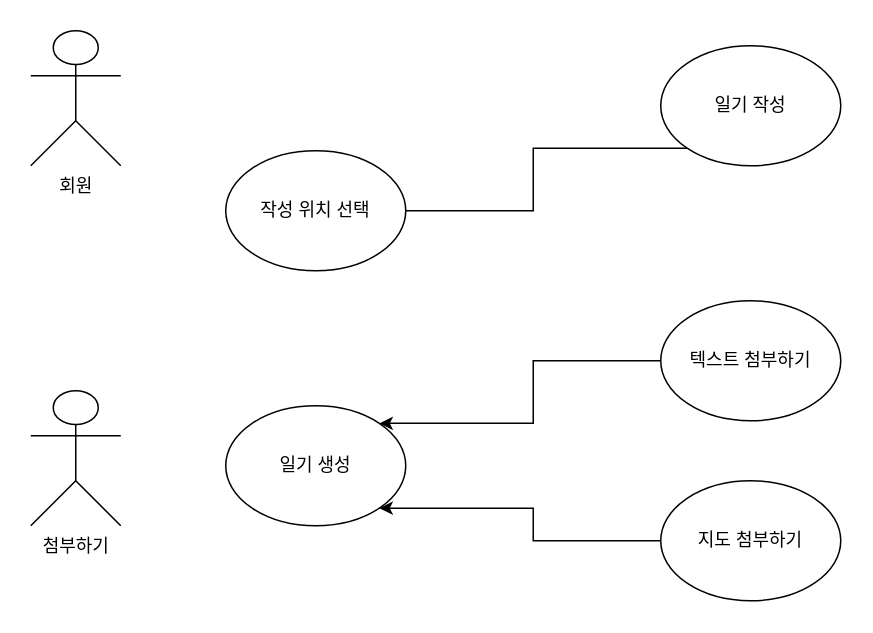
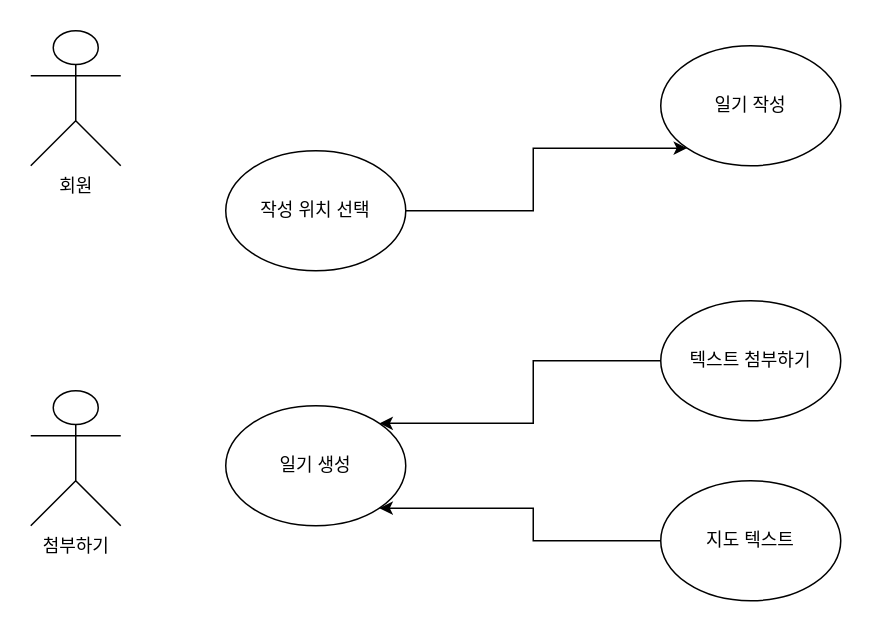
edge "일기 작성" -- "작성 위치 선택": arrowhead none -> classic
node "지도 첨부하기": label "지도 첨부하기" -> "지도 텍스트"
